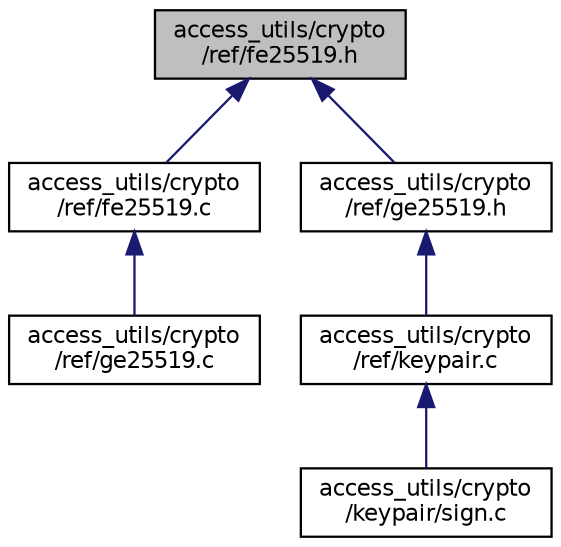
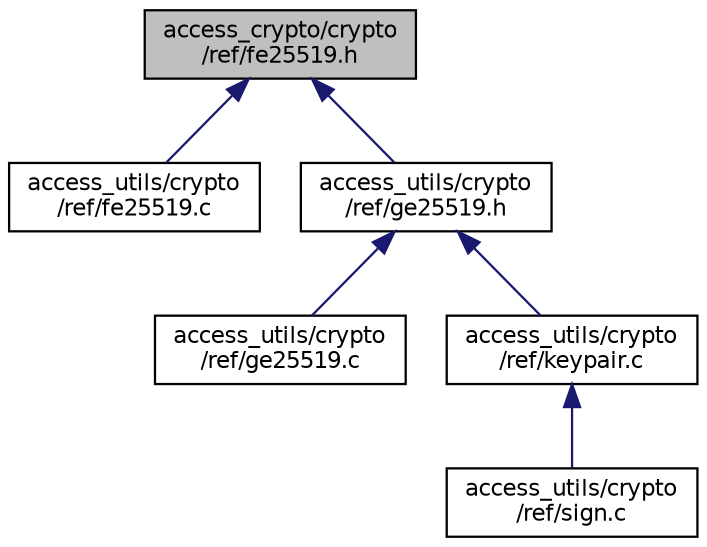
node "access_utils/crypto /ref/fe25519.h": label "access_utils/crypto /ref/fe25519.h" -> "access_crypto/crypto /ref/fe25519.h"
edge "access_utils/crypto /ref/ge25519.c" -> "access_utils/crypto /ref/fe25519.c": now "access_utils/crypto /ref/ge25519.c" -> "access_utils/crypto /ref/ge25519.h"
node "access_utils/crypto /keypair/sign.c": label "access_utils/crypto /keypair/sign.c" -> "access_utils/crypto /ref/sign.c"
